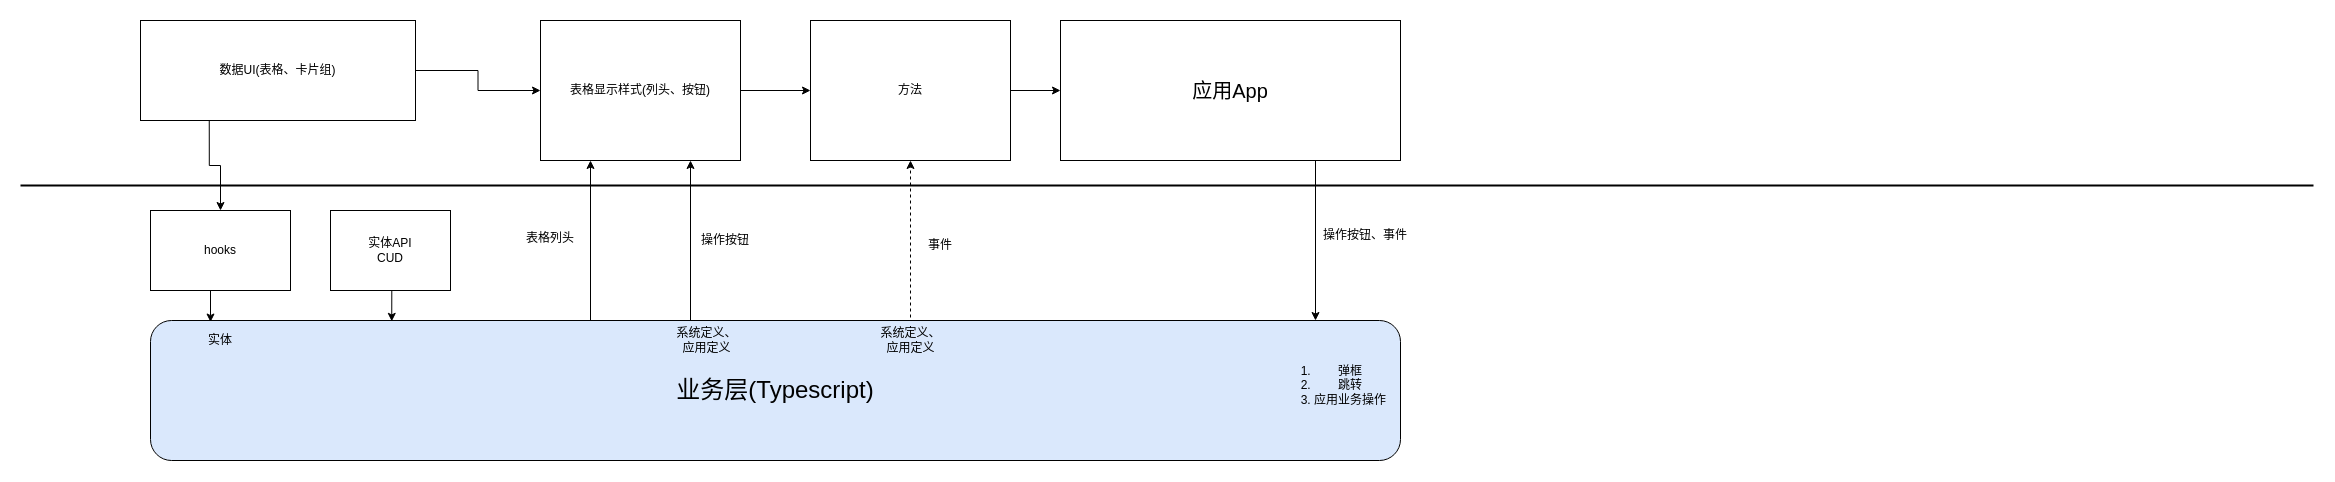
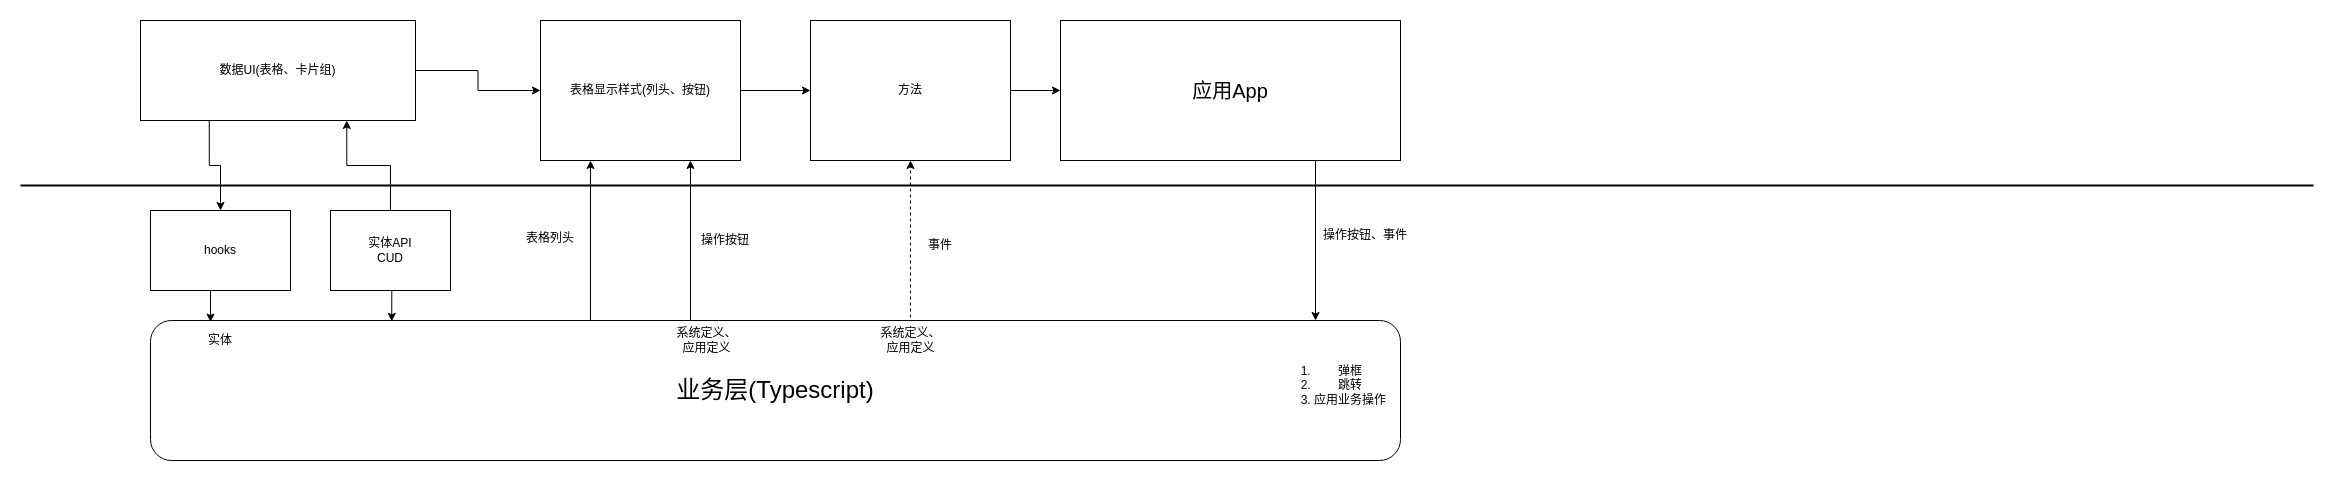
edge "实体API CUD" -> "数据UI(表格、卡片组)": added
node "业务层(Typescript)": fillcolor #dae8fc -> #ffffff
